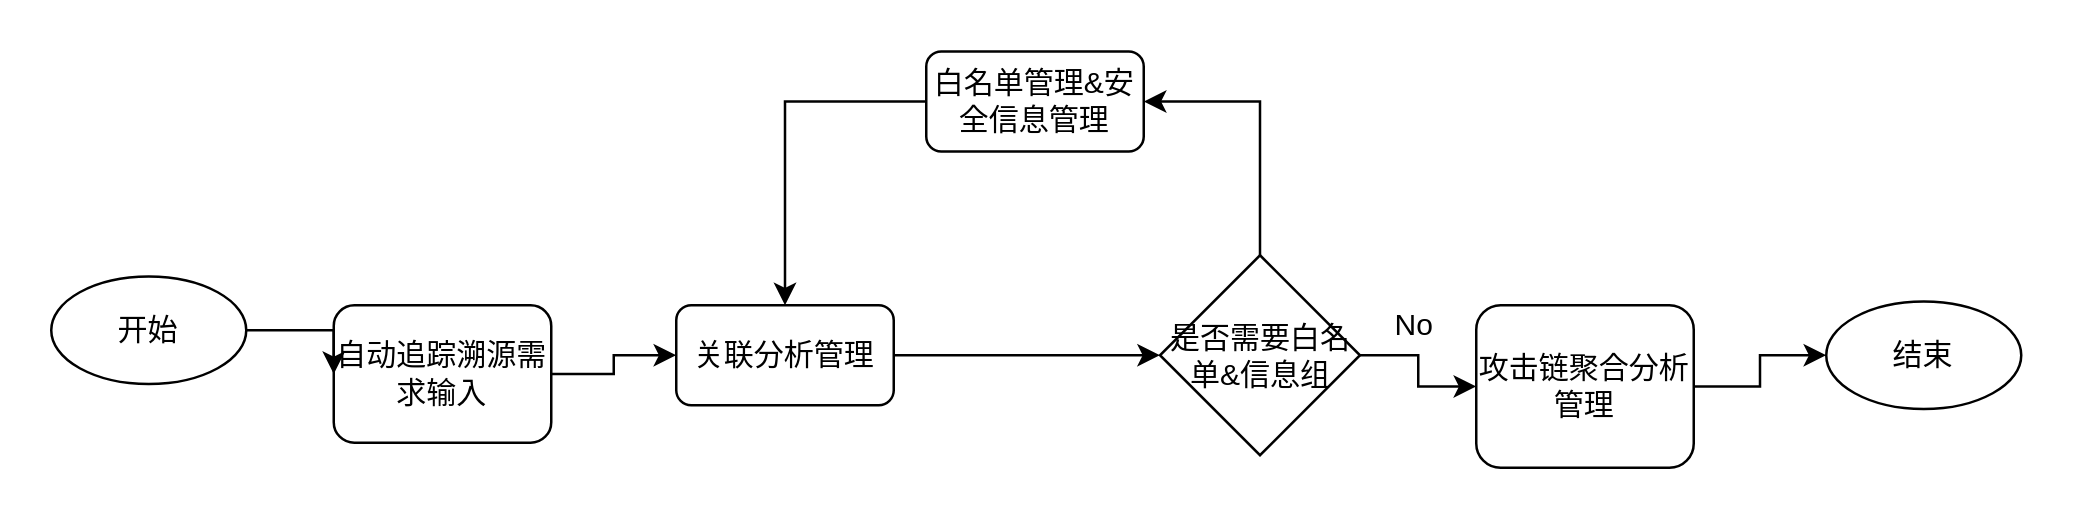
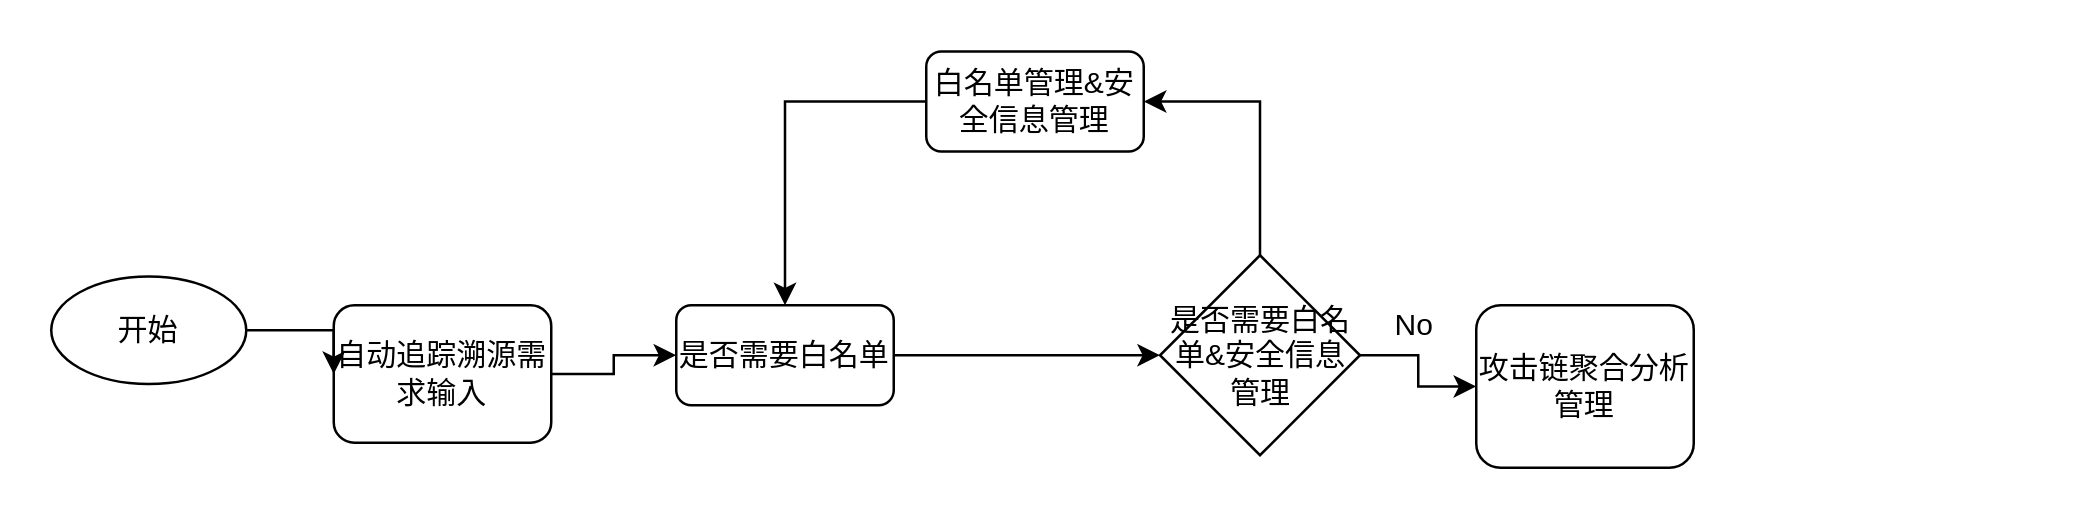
node "结束": removed
node "关联分析管理": label "关联分析管理" -> "是否需要白名单"
node "是否需要白名单&信息组": label "是否需要白名单&信息组" -> "是否需要白名单&安全信息管理"
edge "攻击链聚合分析管理" -> "结束": removed
